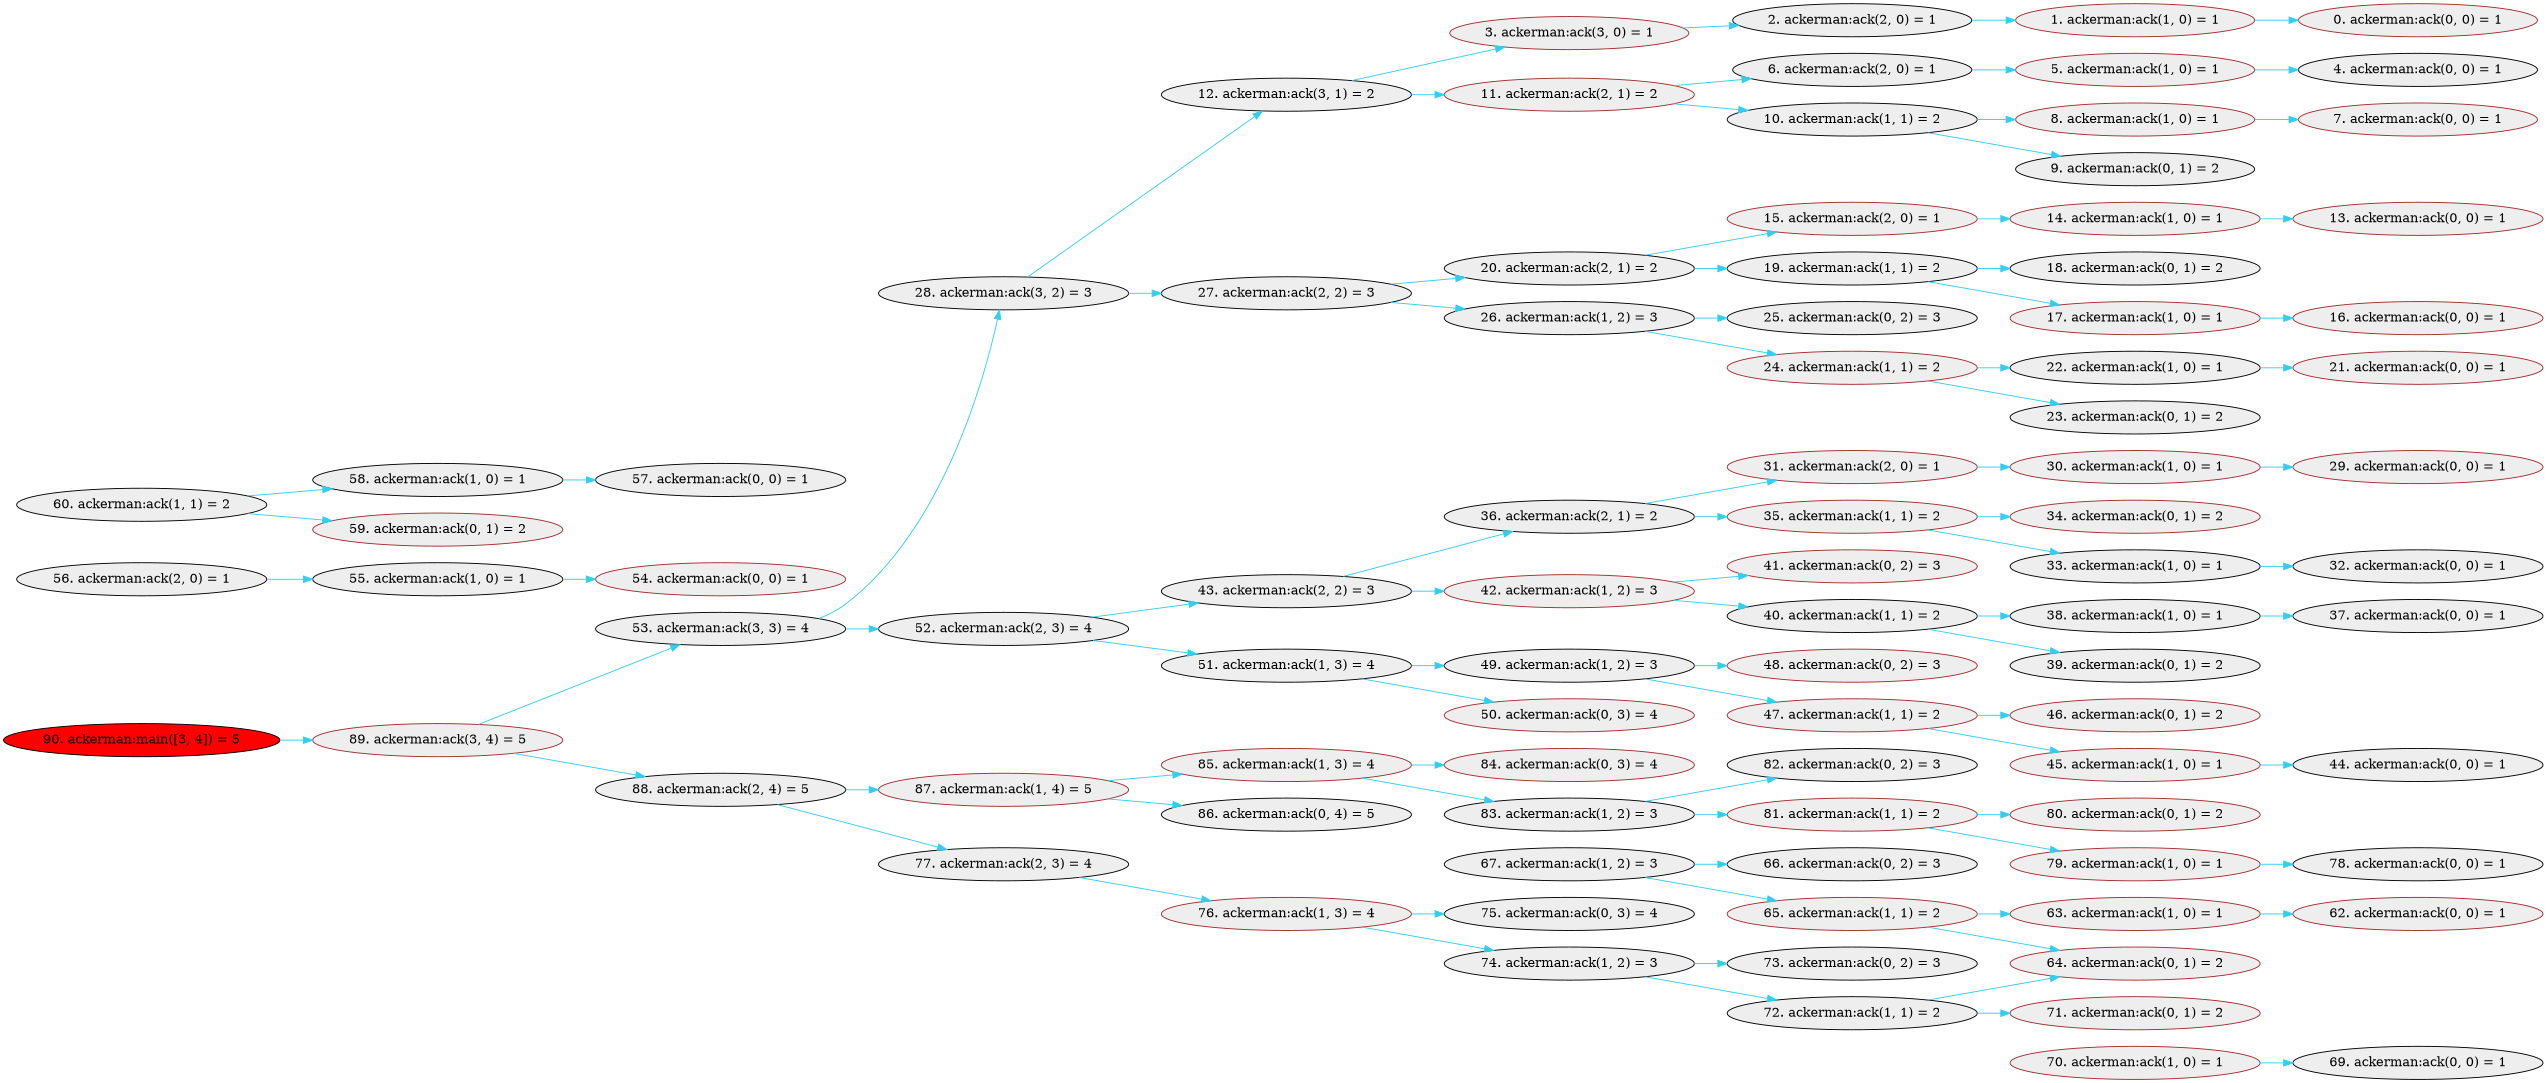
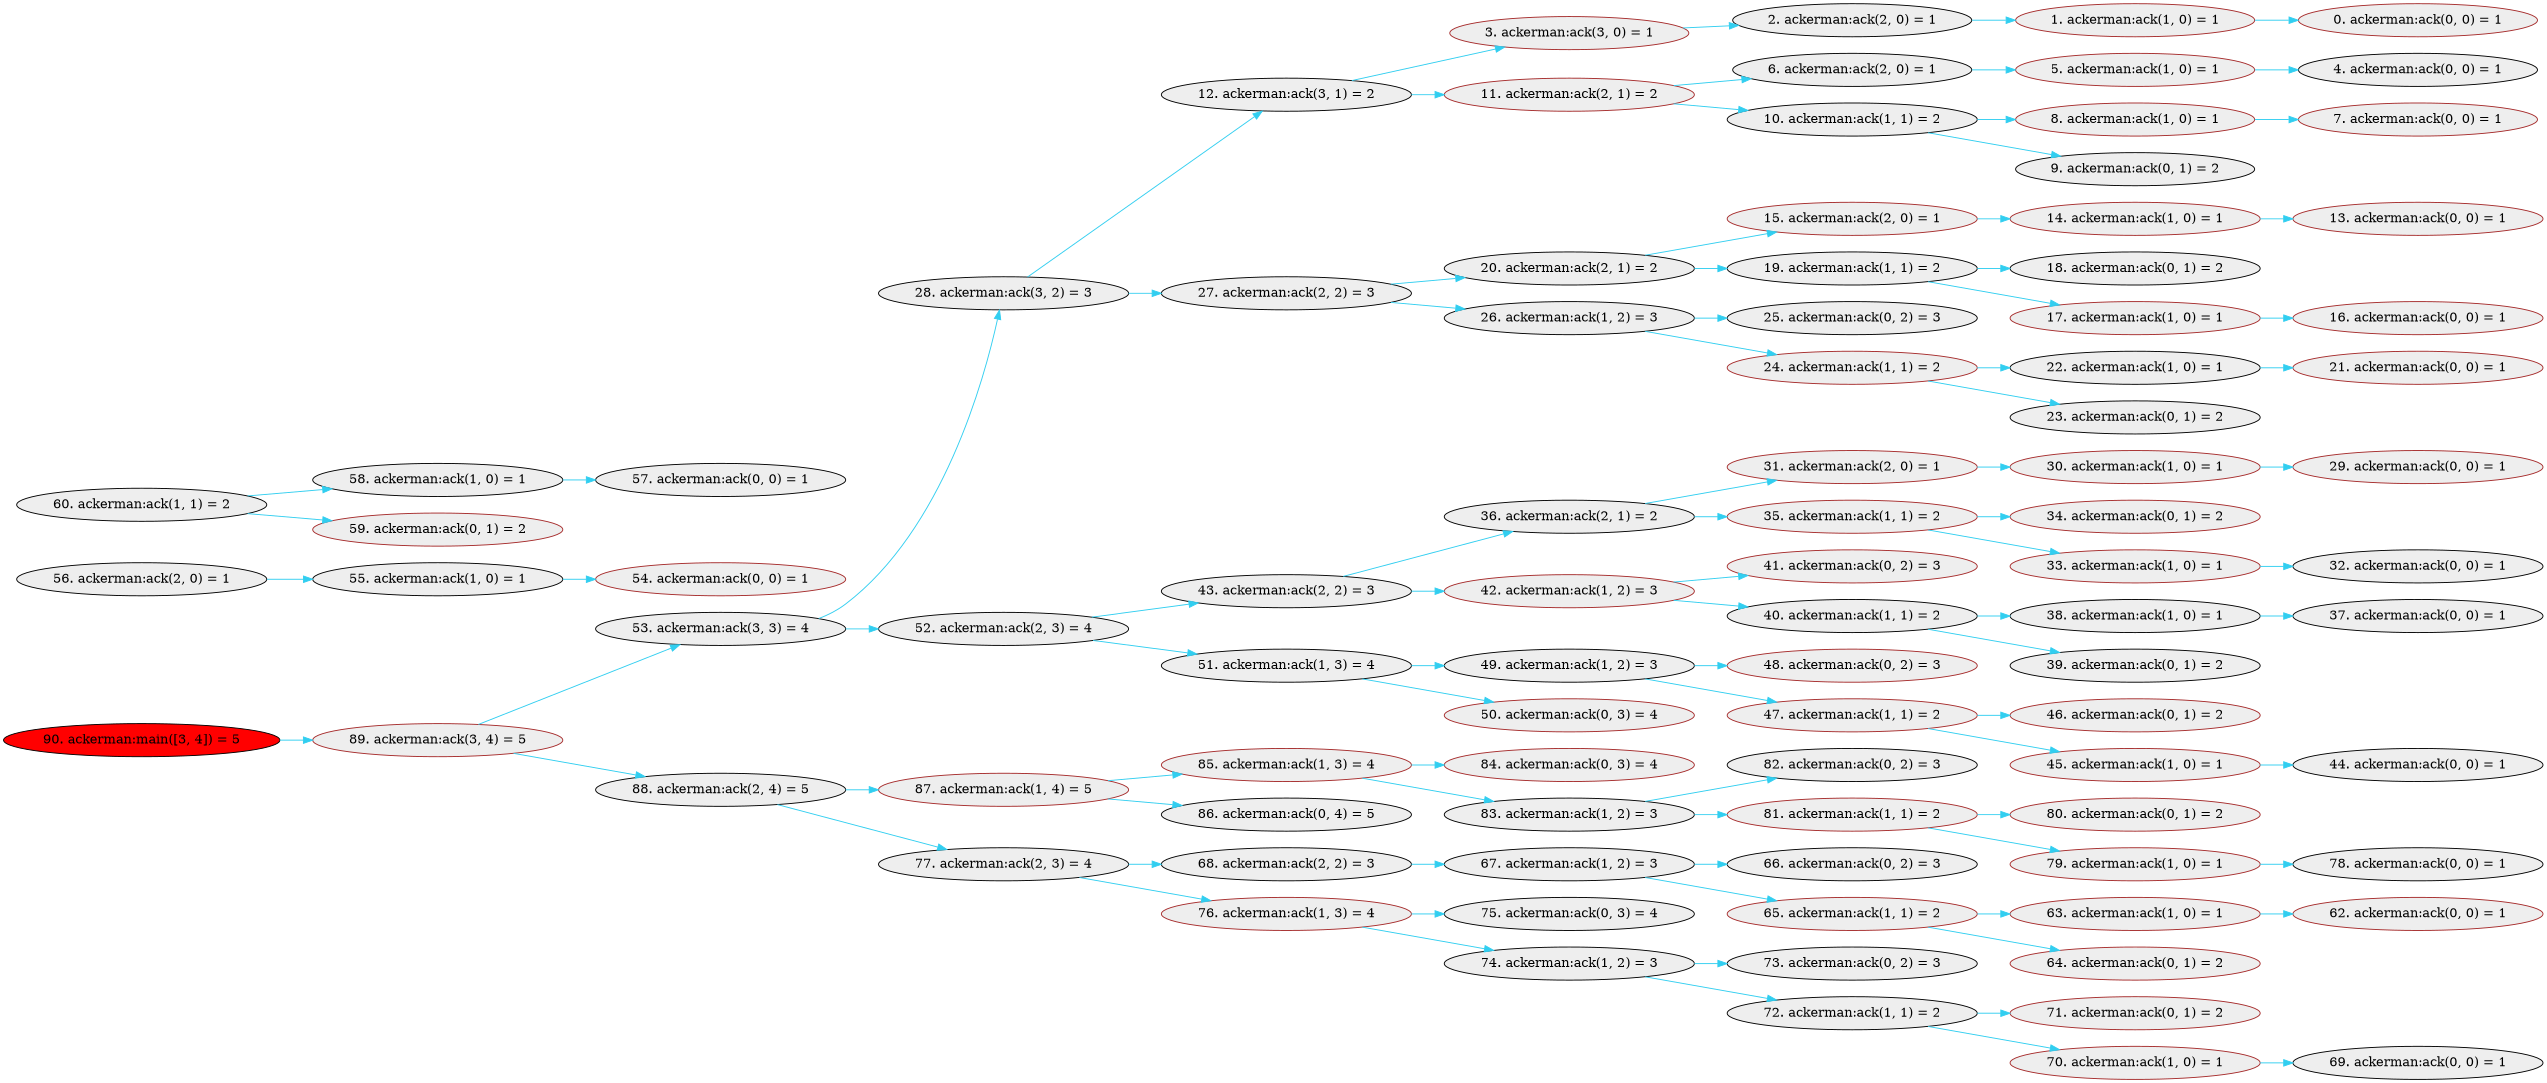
node "33. ackerman:ack(1, 0) = 1": color black -> brown
node "68. ackerman:ack(2, 2) = 3": added
edge "72. ackerman:ack(1, 1) = 2" -> "64. ackerman:ack(0, 1) = 2": now "72. ackerman:ack(1, 1) = 2" -> "70. ackerman:ack(1, 0) = 1"
